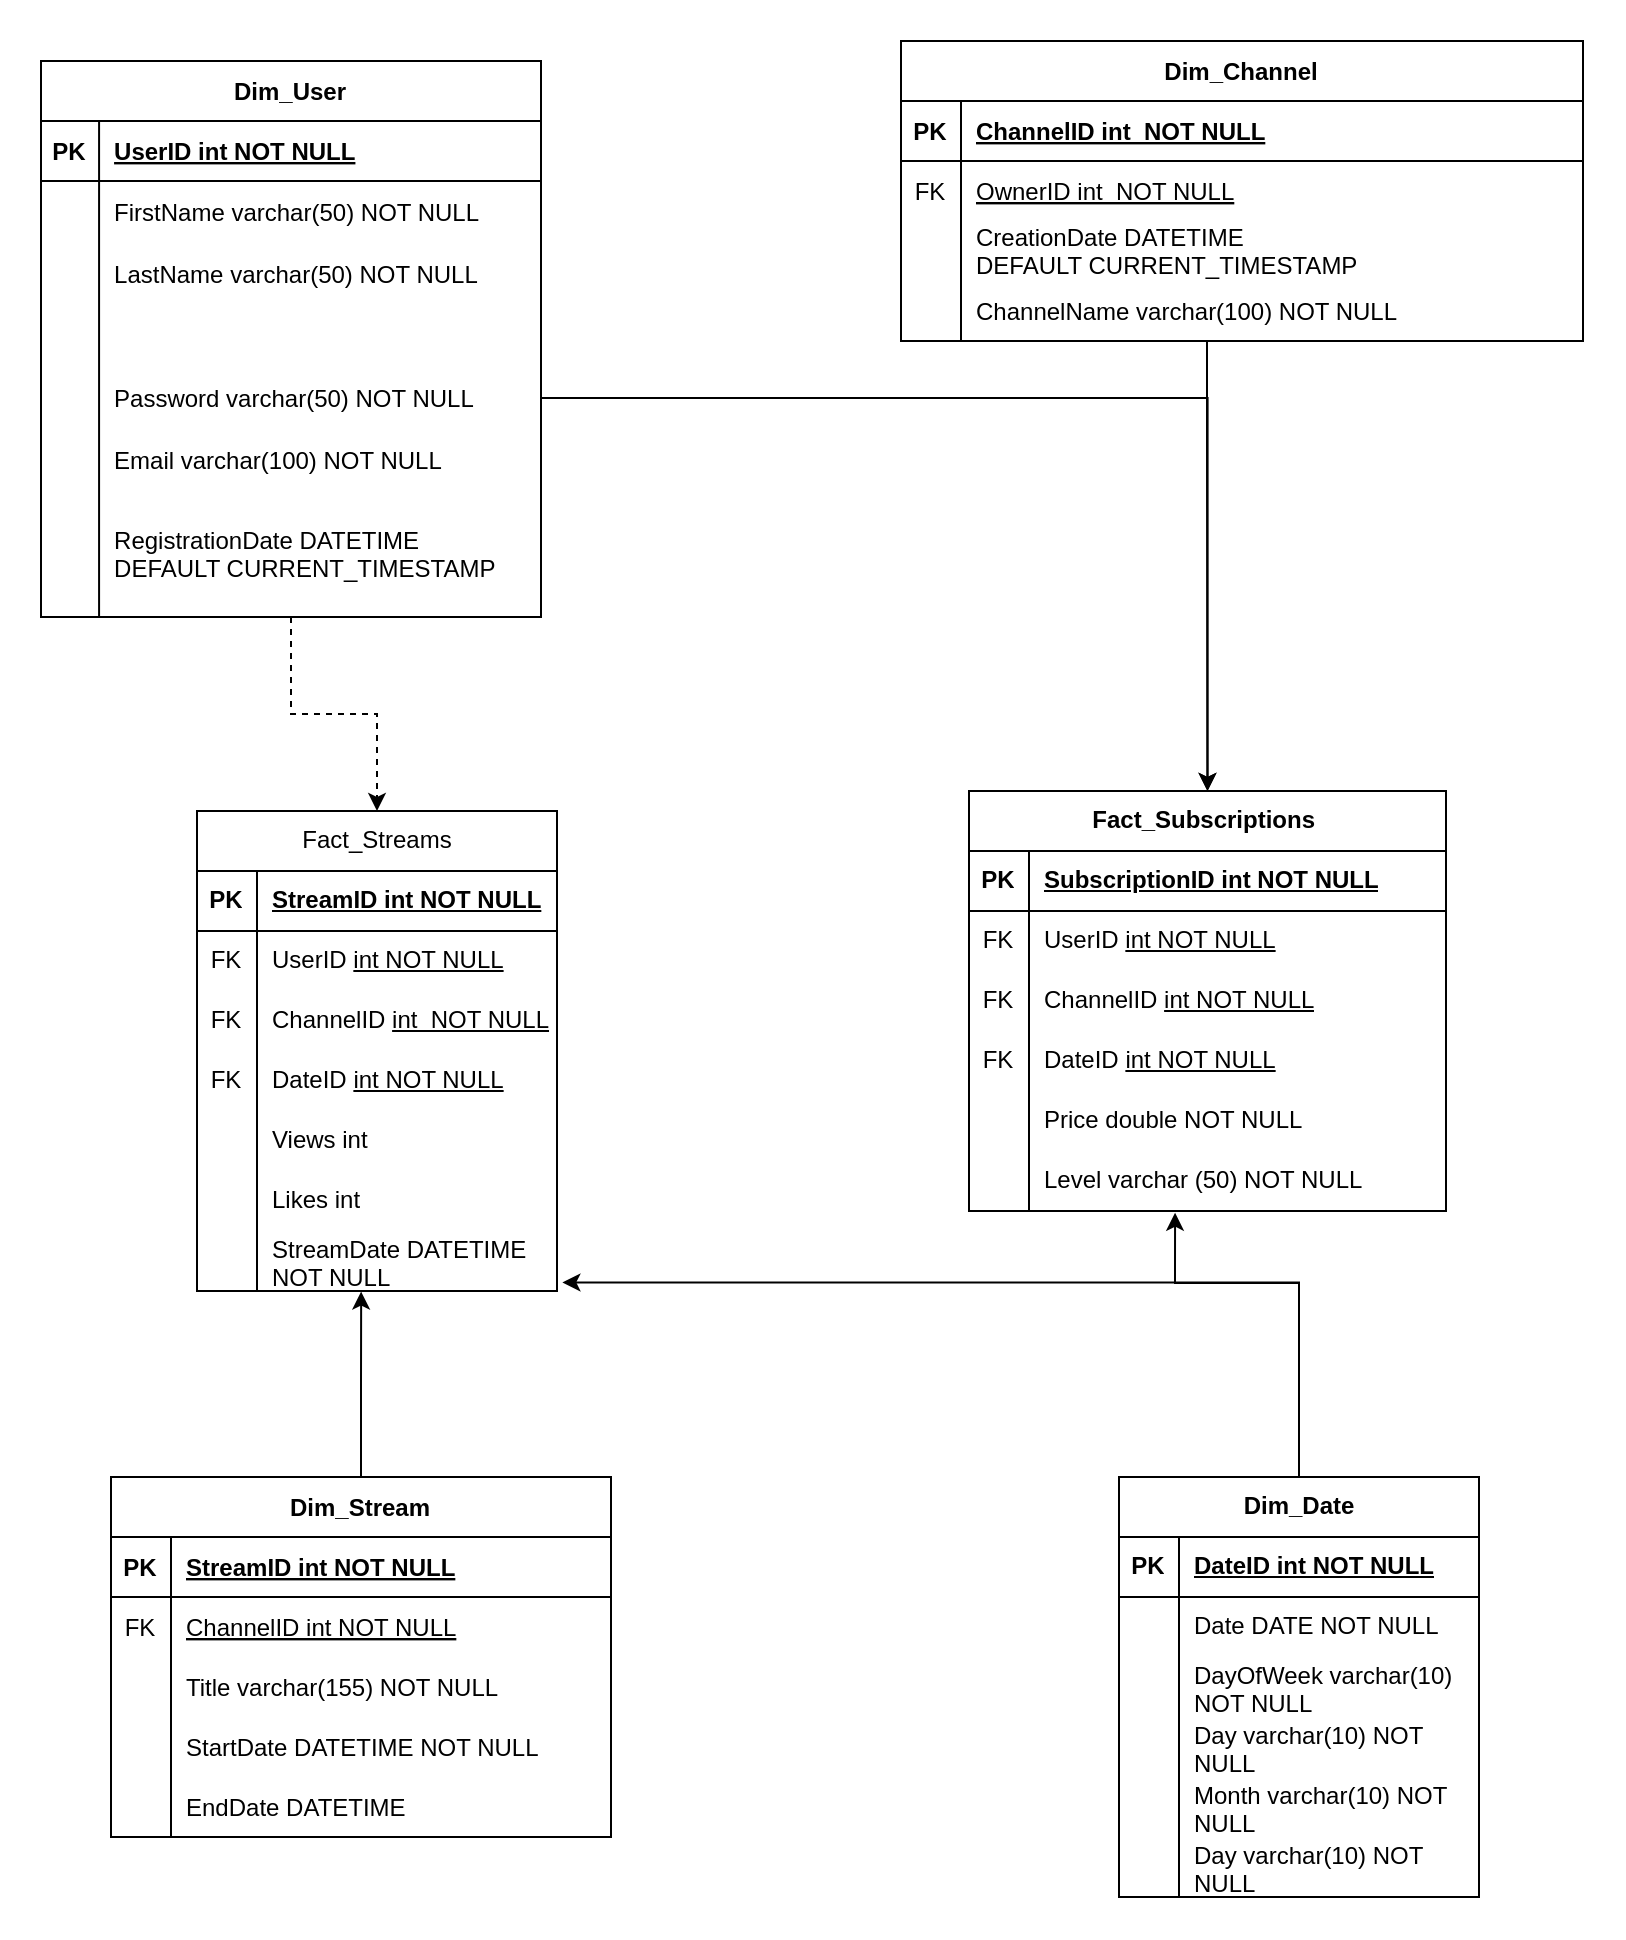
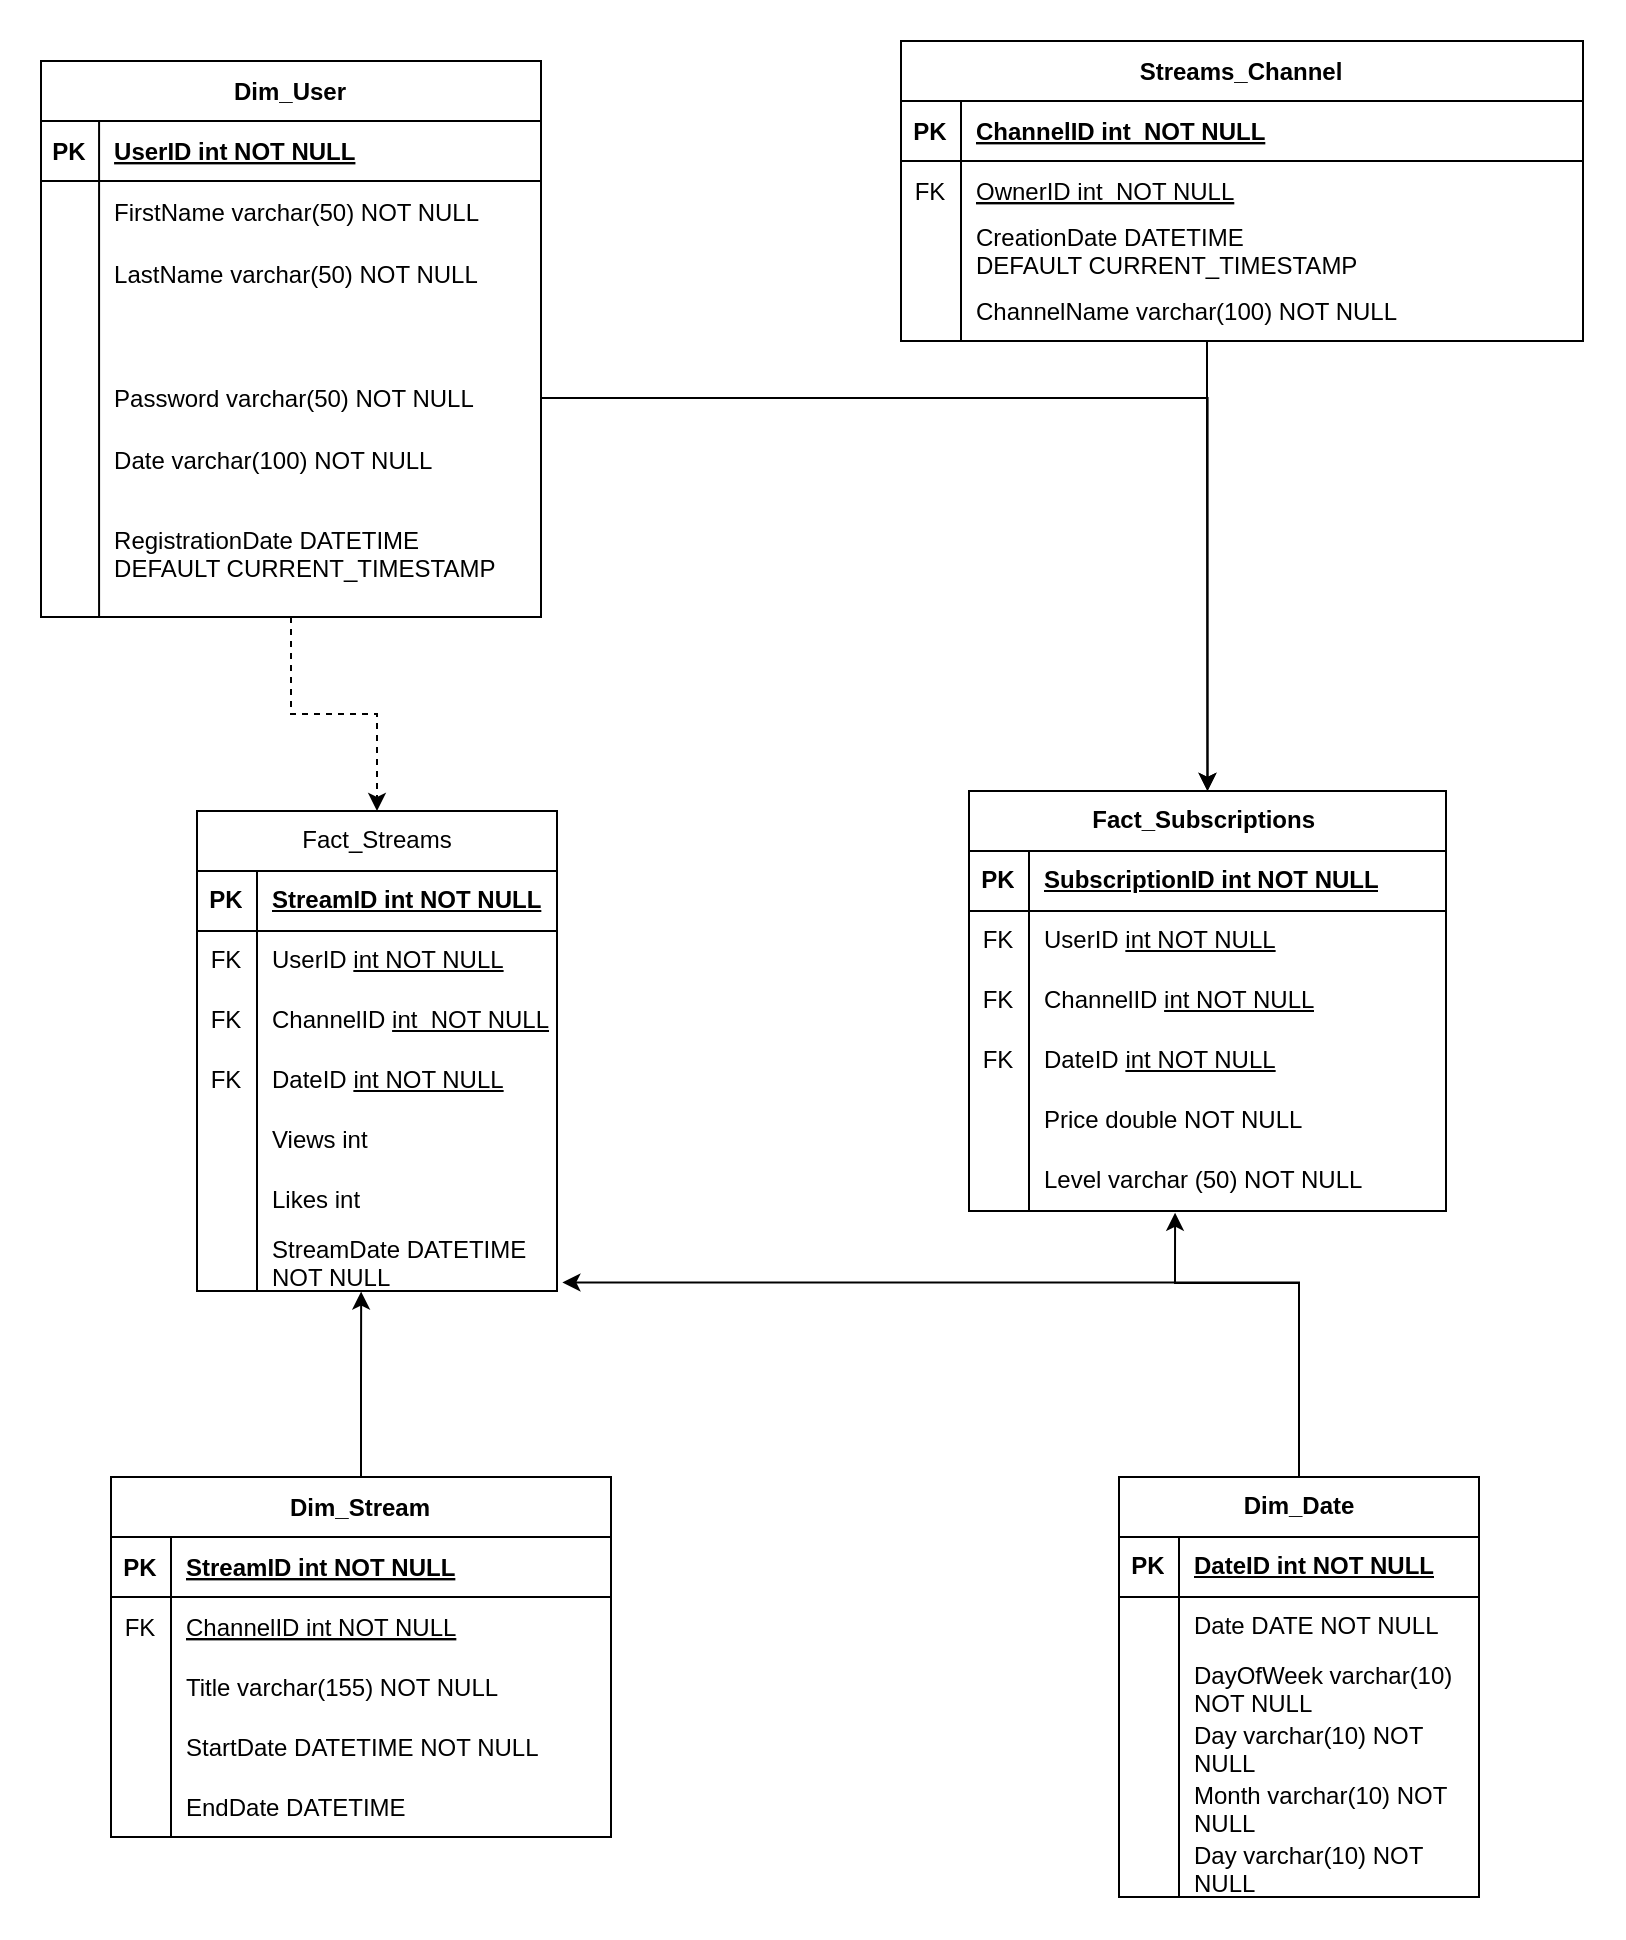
node "Dim_Channel": label "Dim_Channel" -> "Streams_Channel"
node "Email varchar(100) NOT NULL": label "Email varchar(100) NOT NULL" -> "Date varchar(100) NOT NULL"
